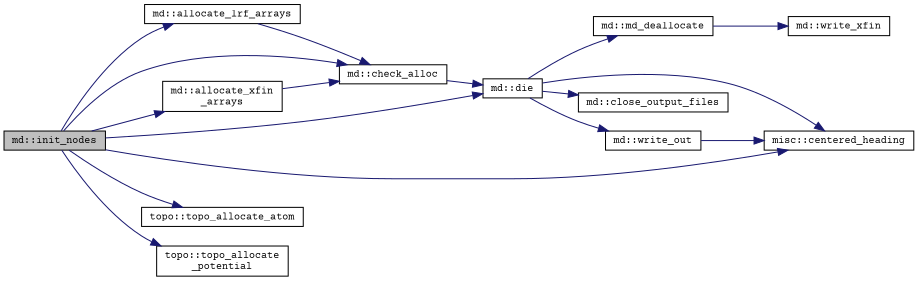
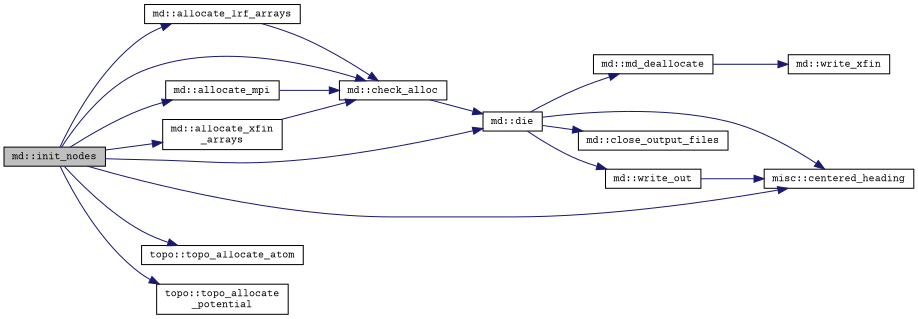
node "md::allocate_mpi": added
